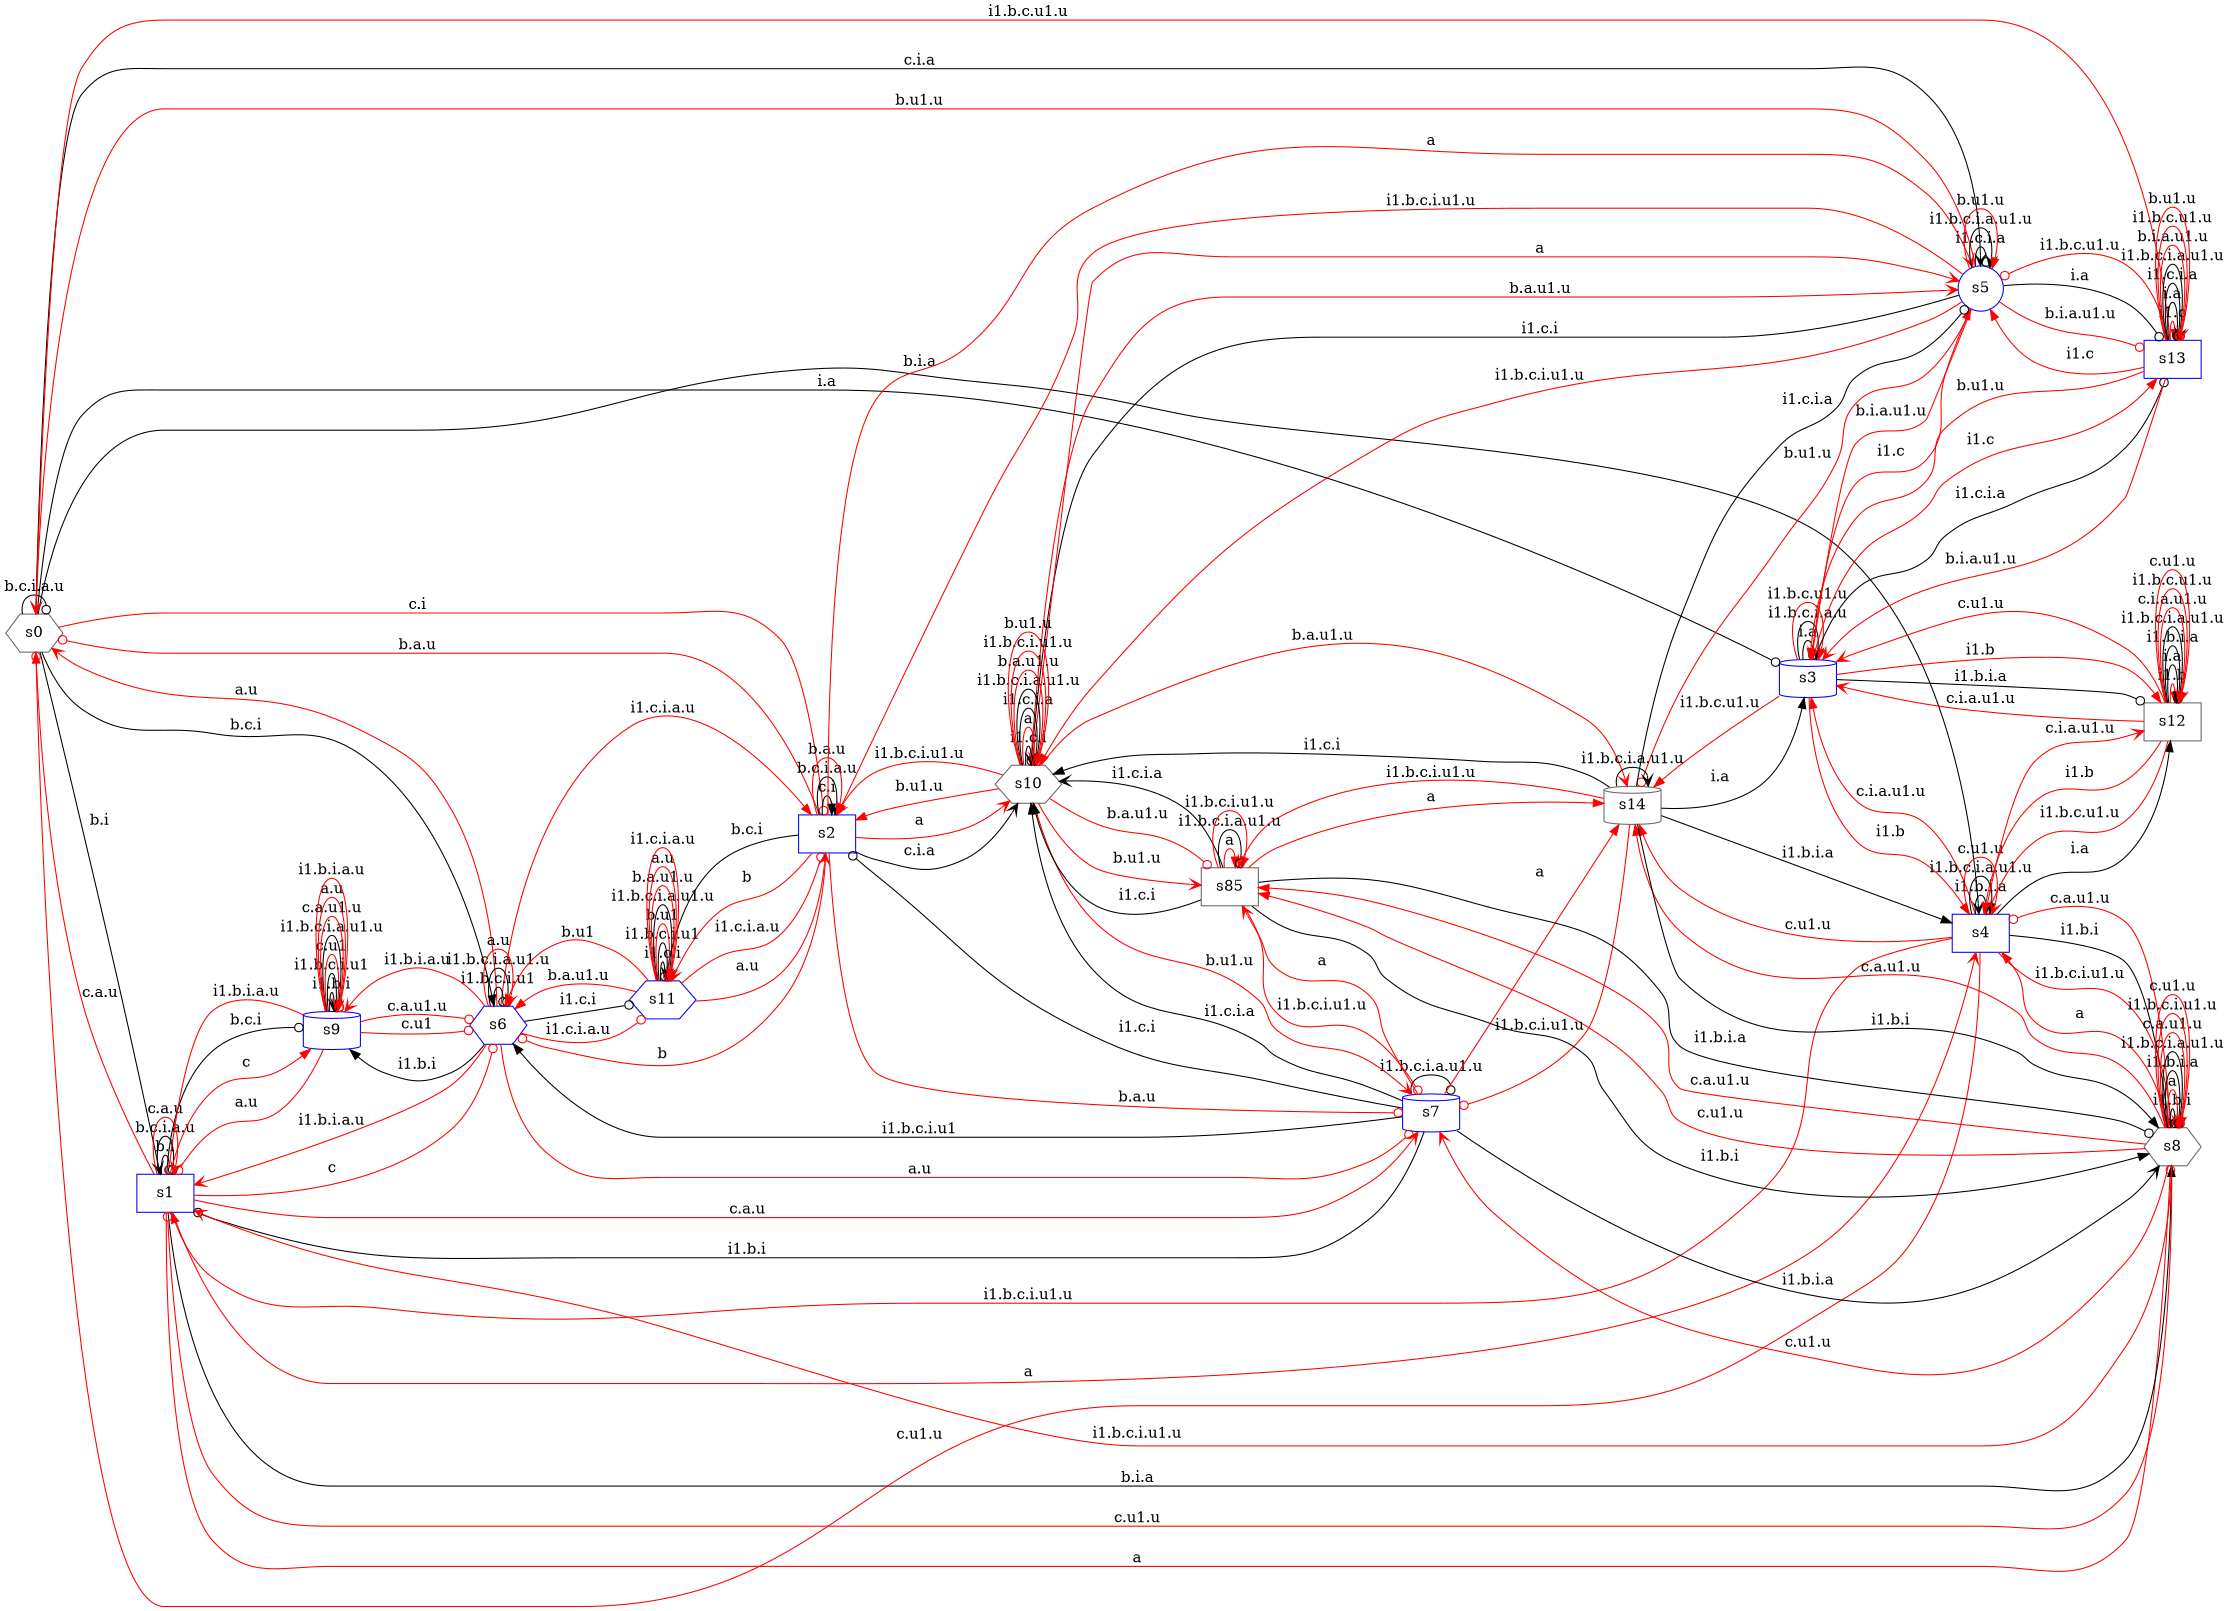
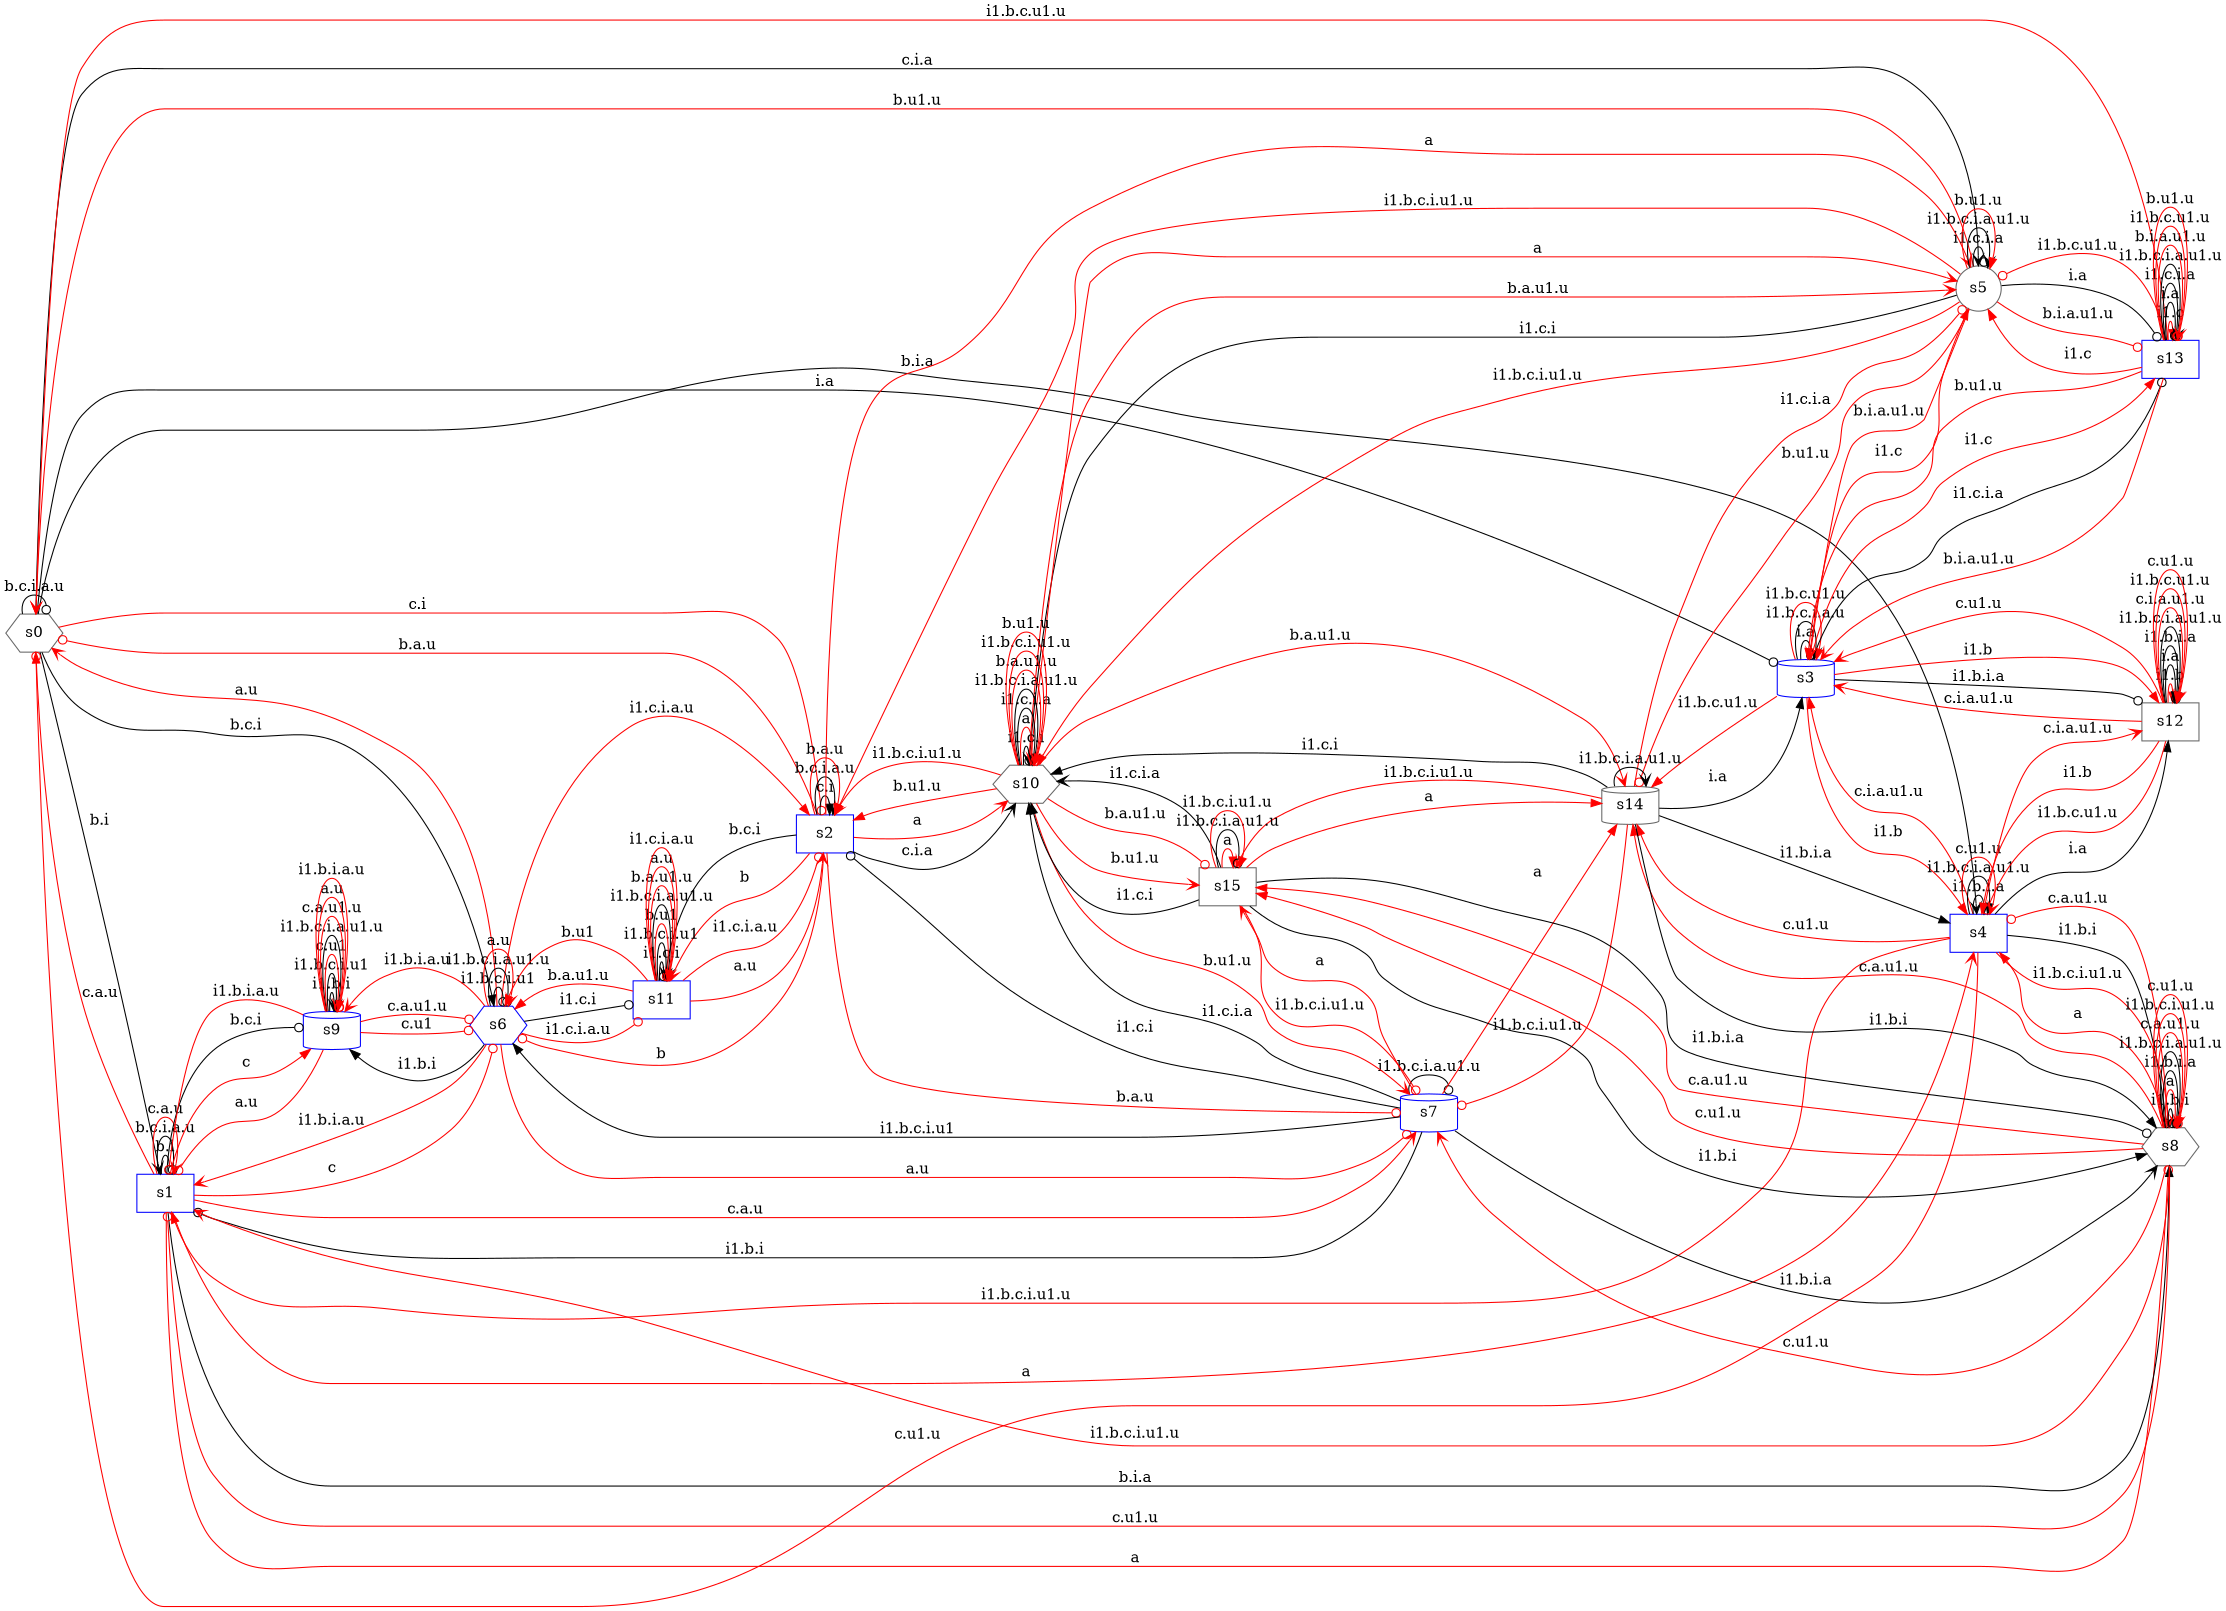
node "s5": color blue -> gray40
edge "s14" -> "s5": color black -> red
node "s85": label "s85" -> "s15"
node "s11": shape hexagon -> box
